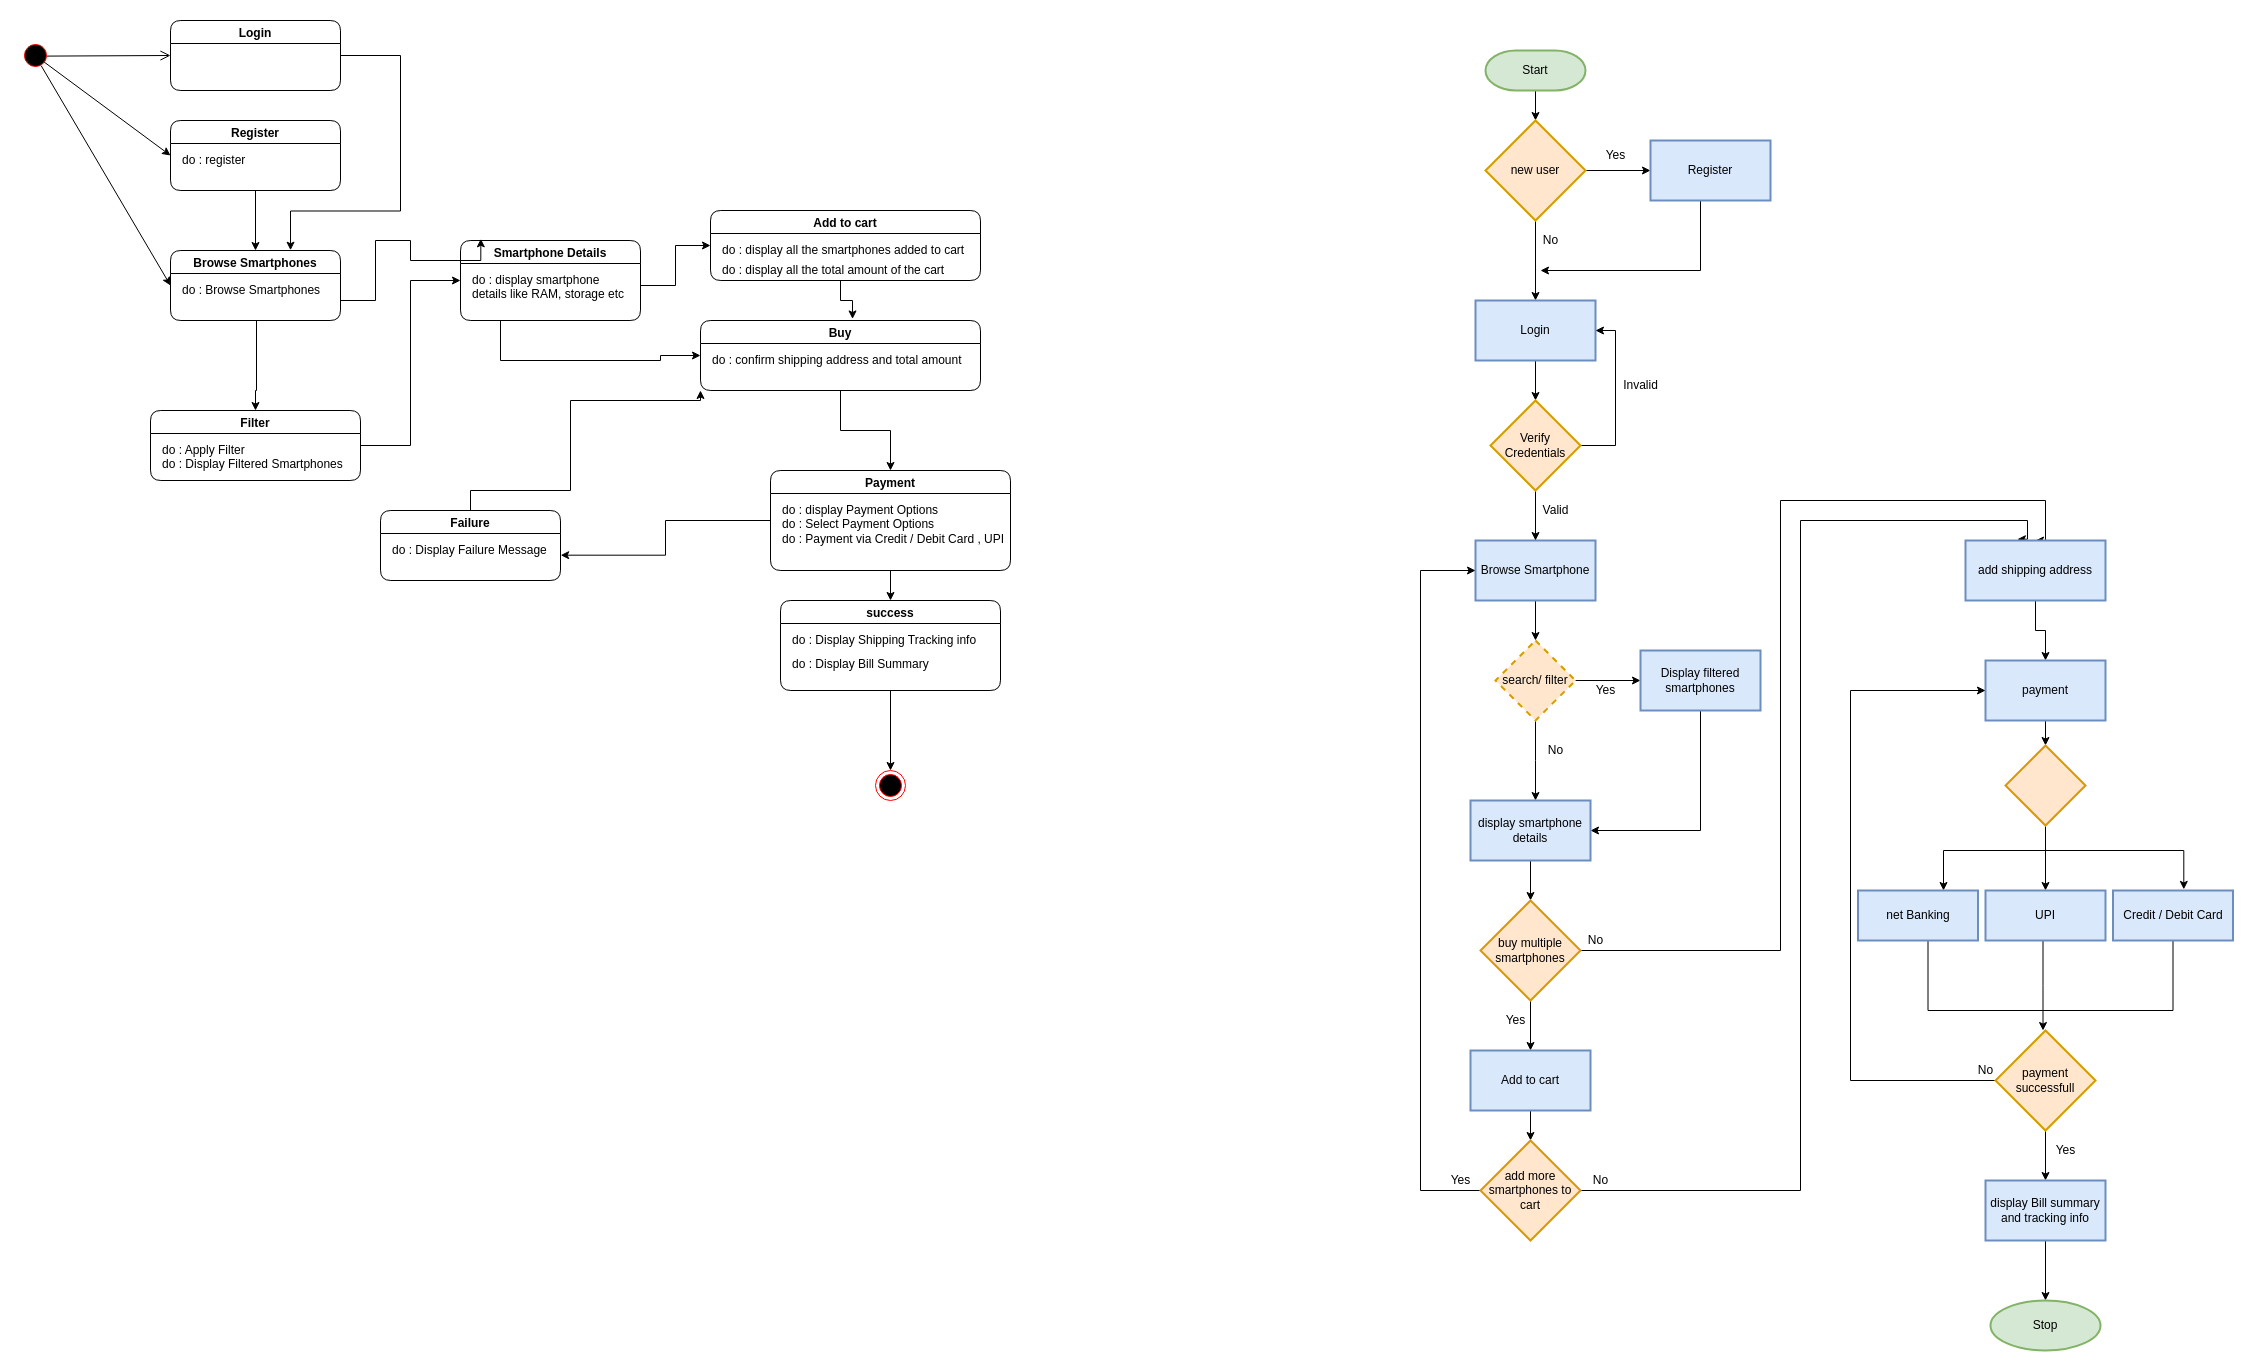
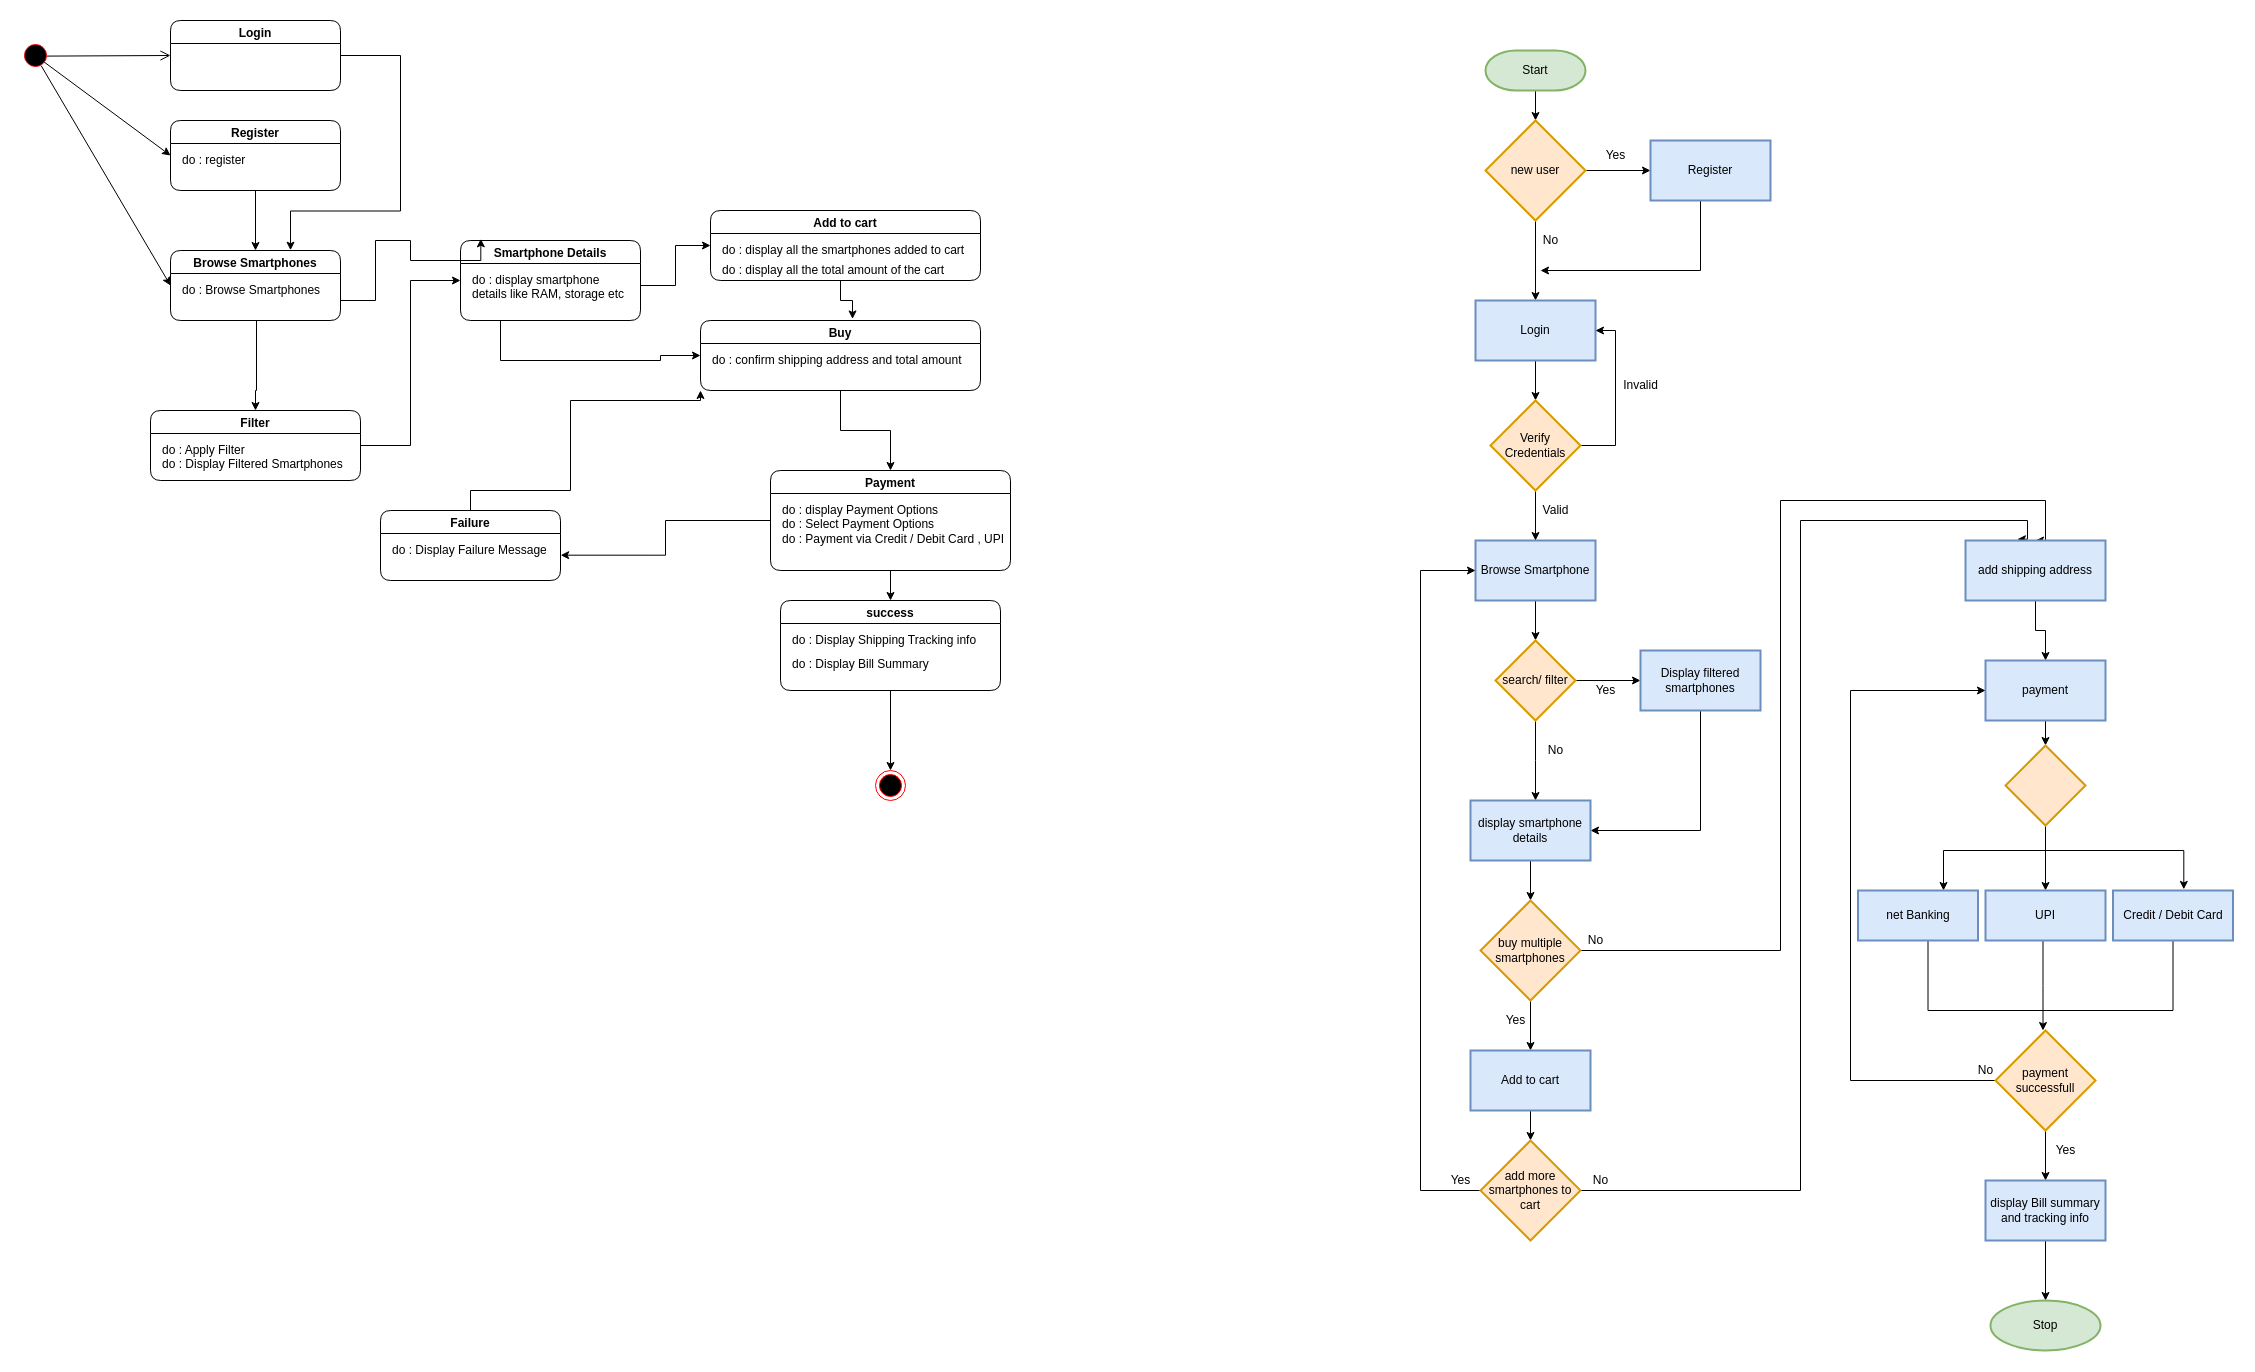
node "search/ filter": style dashed -> solid
